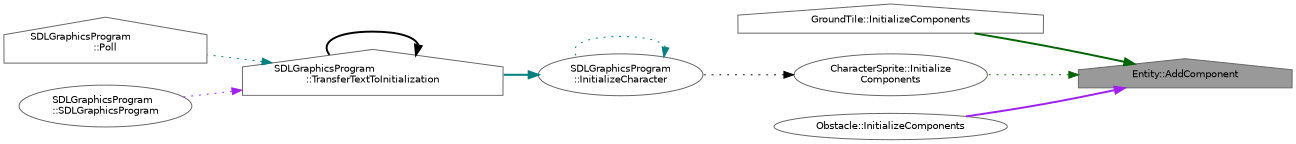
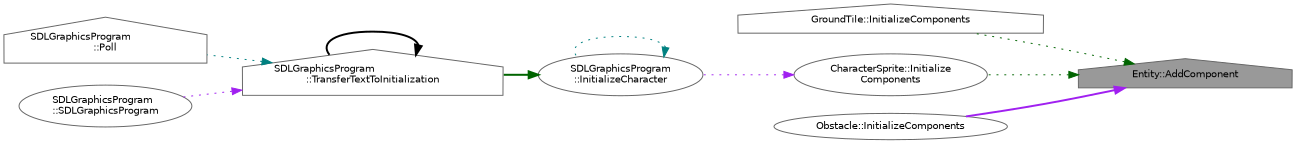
edge "GroundTile::InitializeComponents" -> "Entity::AddComponent": style bold -> dotted
edge "SDLGraphicsProgram ::TransferTextToInitialization" -> "SDLGraphicsProgram ::InitializeCharacter": color teal -> darkgreen
edge "SDLGraphicsProgram ::InitializeCharacter" -> "CharacterSprite::Initialize Components": color black -> purple
